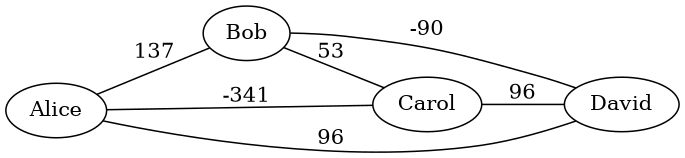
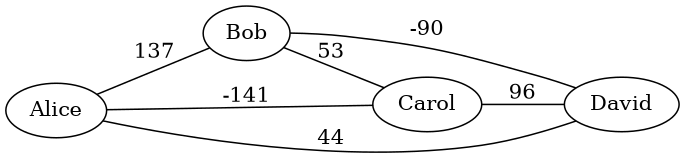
edge "Carol" -- "Alice": label "-341" -> "-141"
edge "David" -- "Alice": label "96" -> "44"
